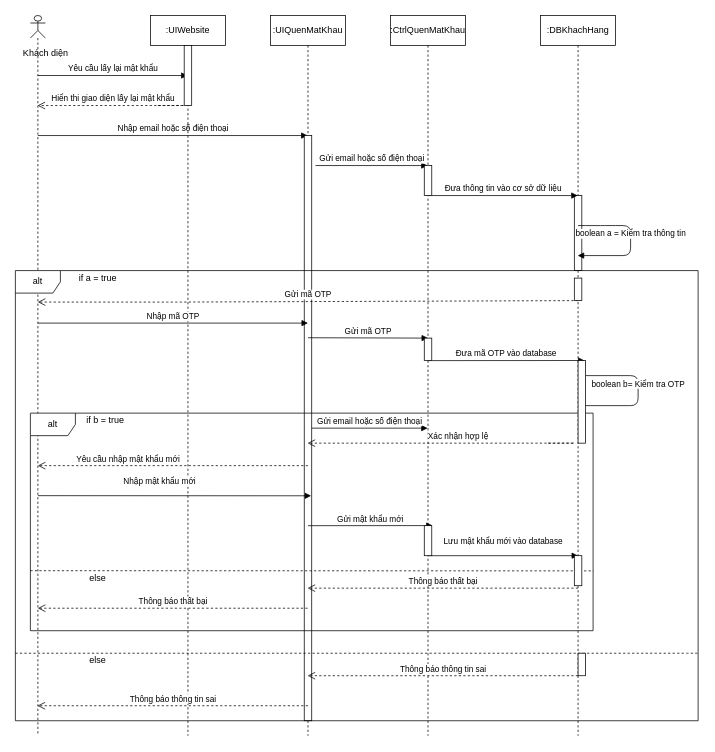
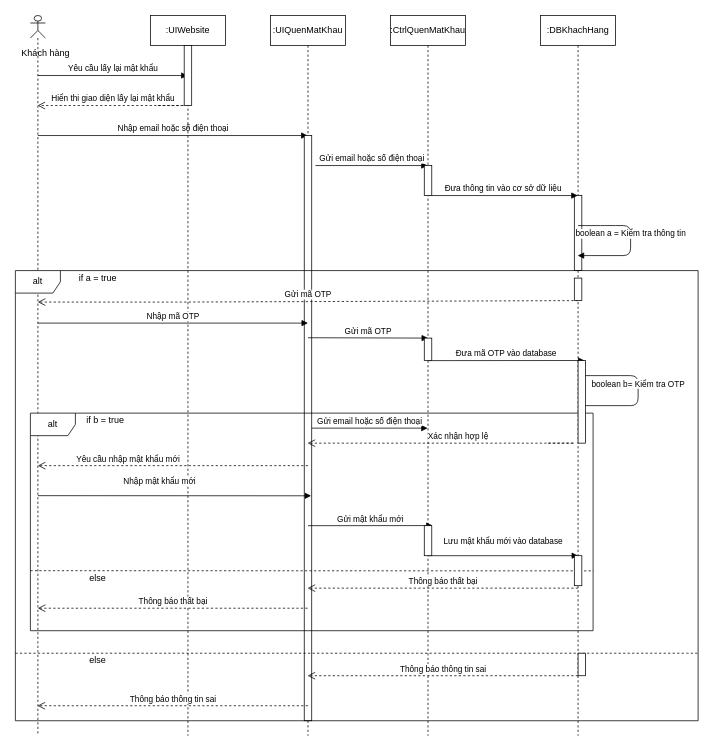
node "Khách diện": label "Khách diện" -> "Khách hàng"
